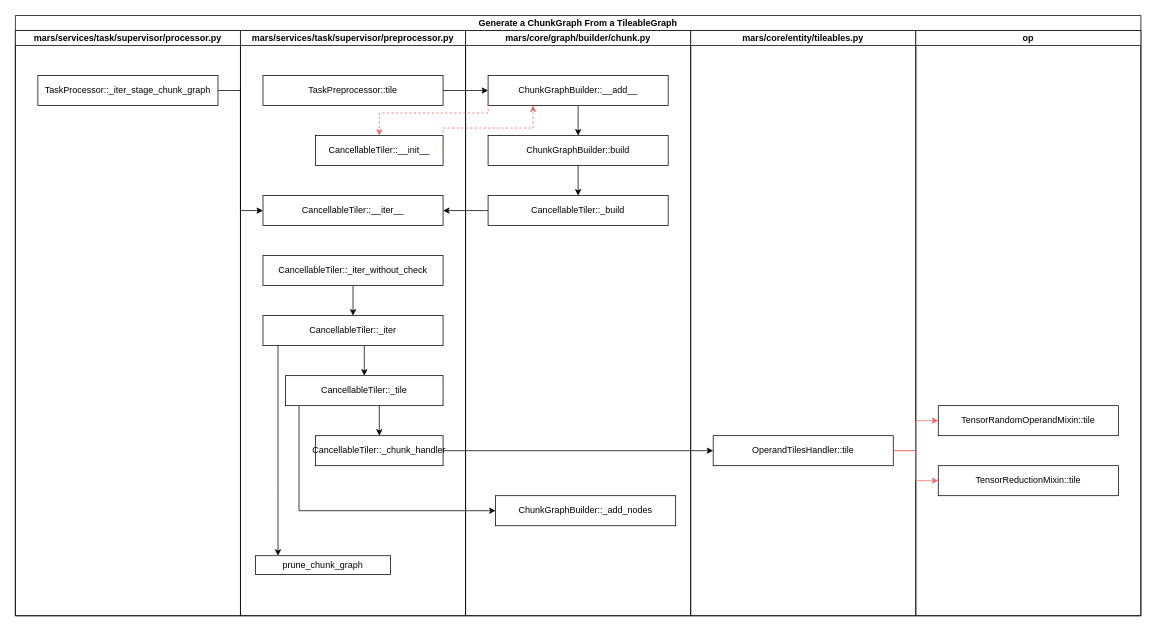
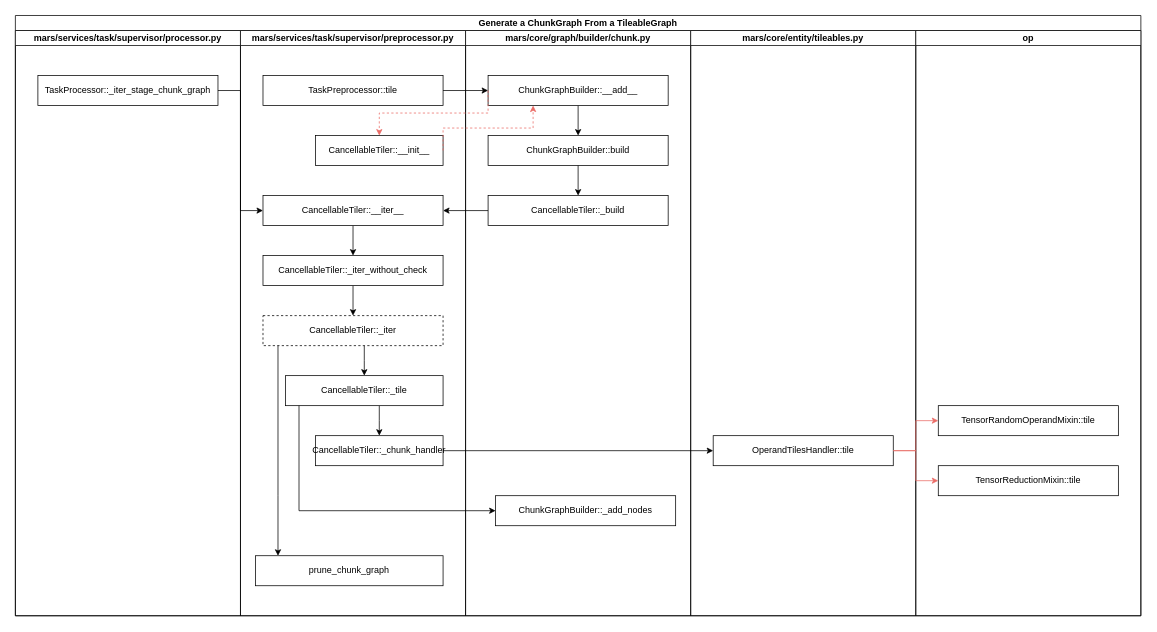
edge "CancellableTiler::__iter__" -> "CancellableTiler::_iter_without_check": added
node "CancellableTiler::_iter": style solid -> dashed
node "prune_chunk_graph": size 135x19 -> 188x30
